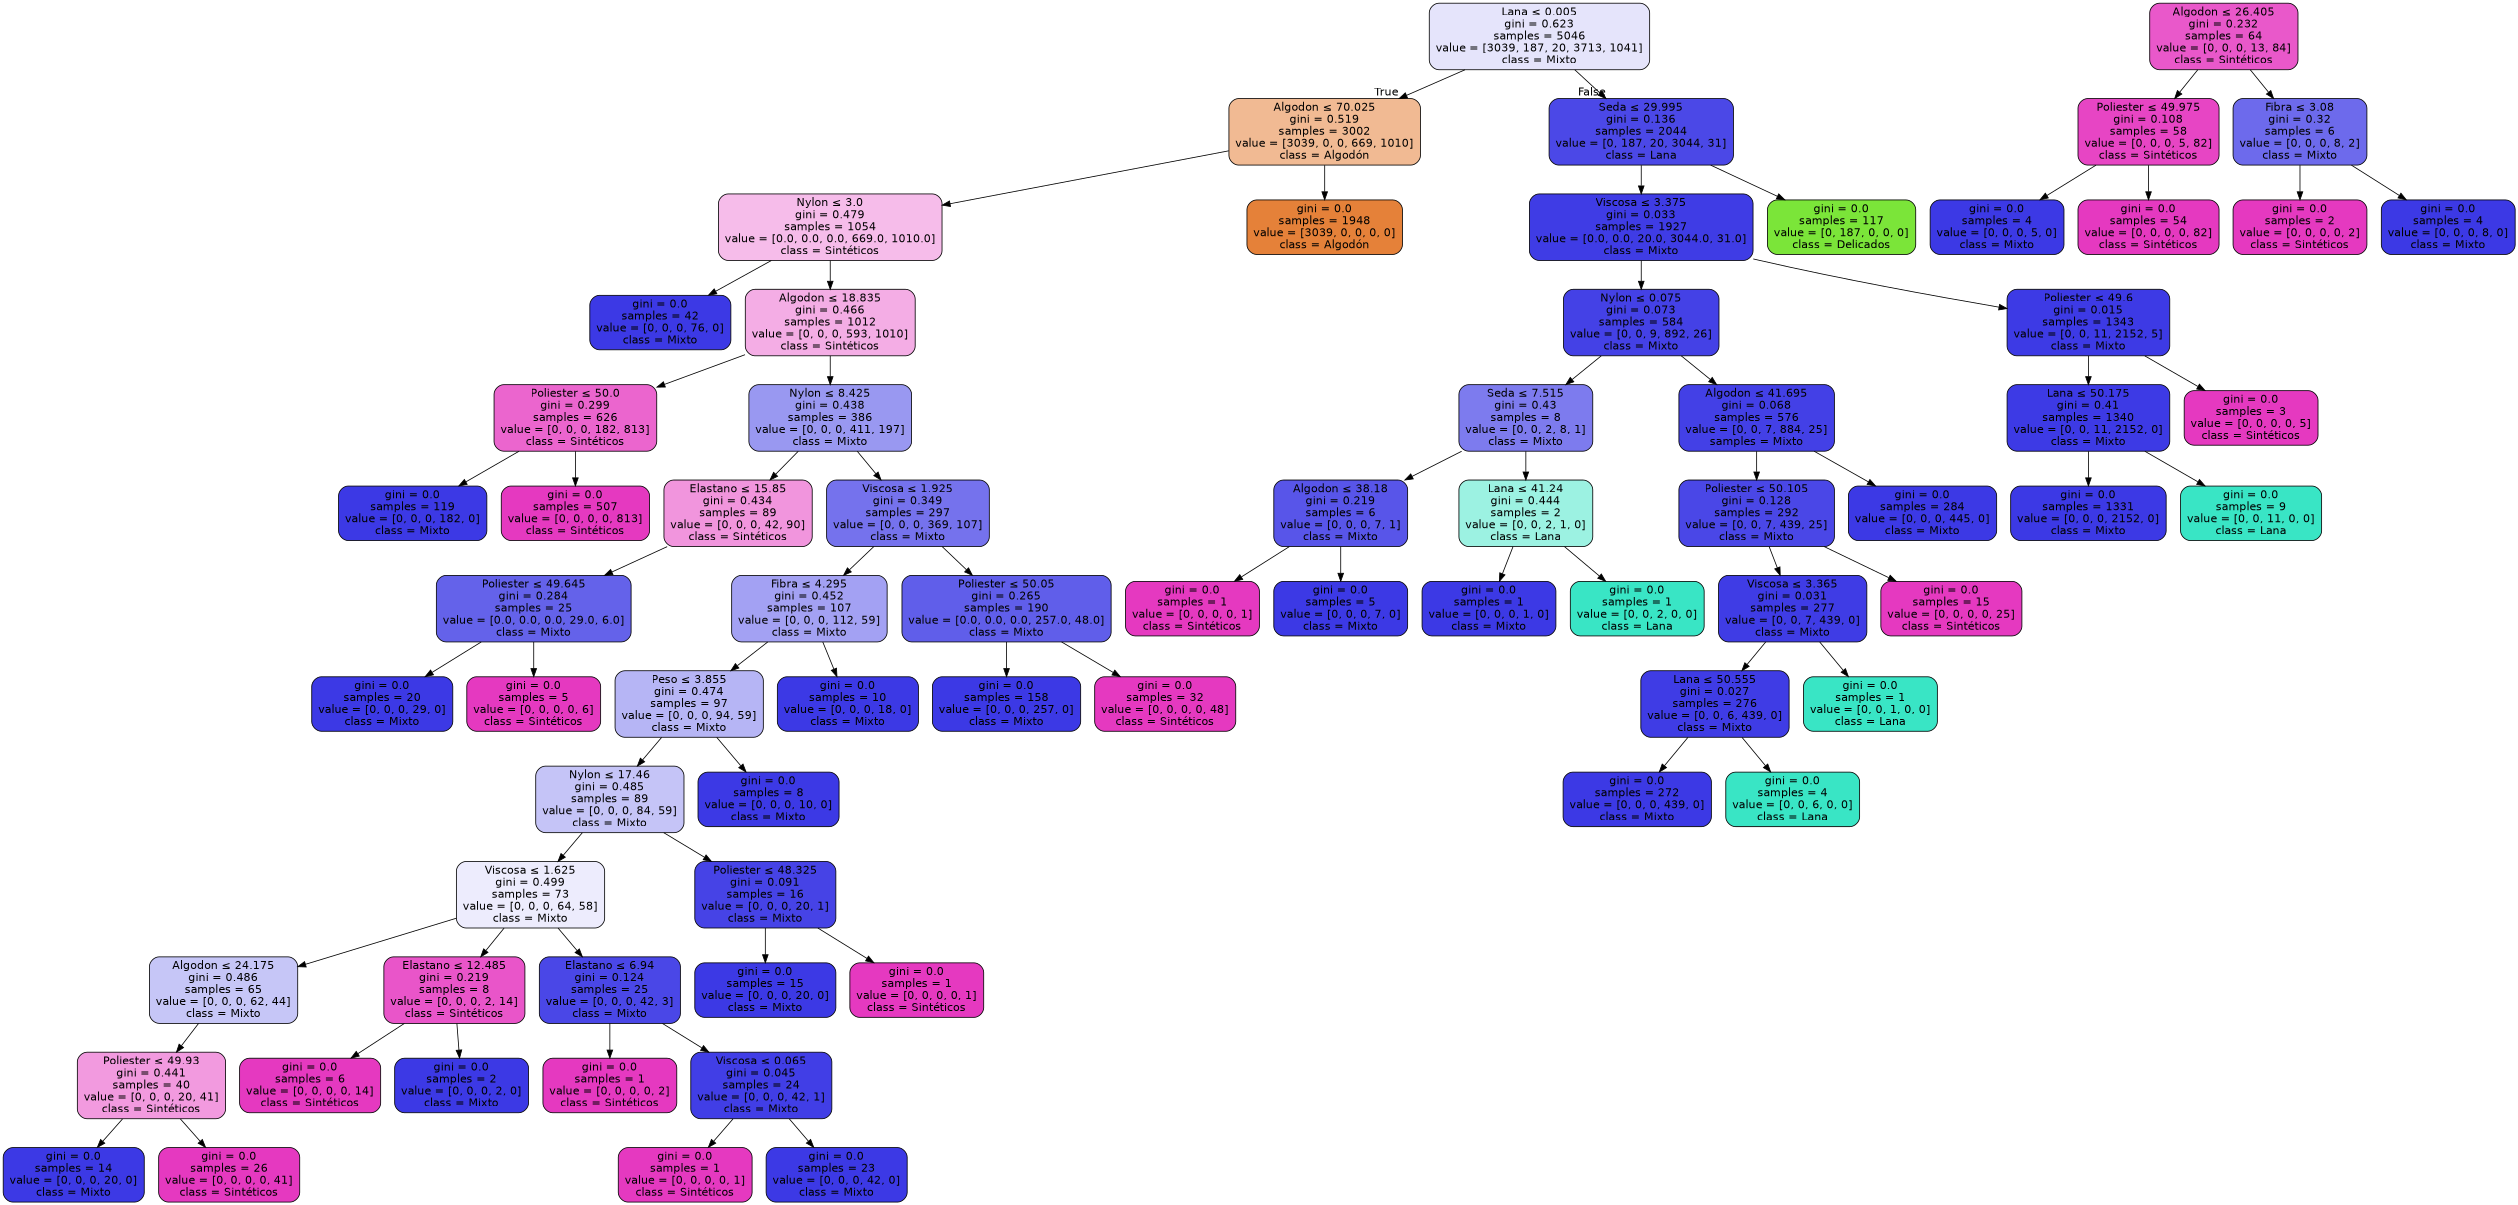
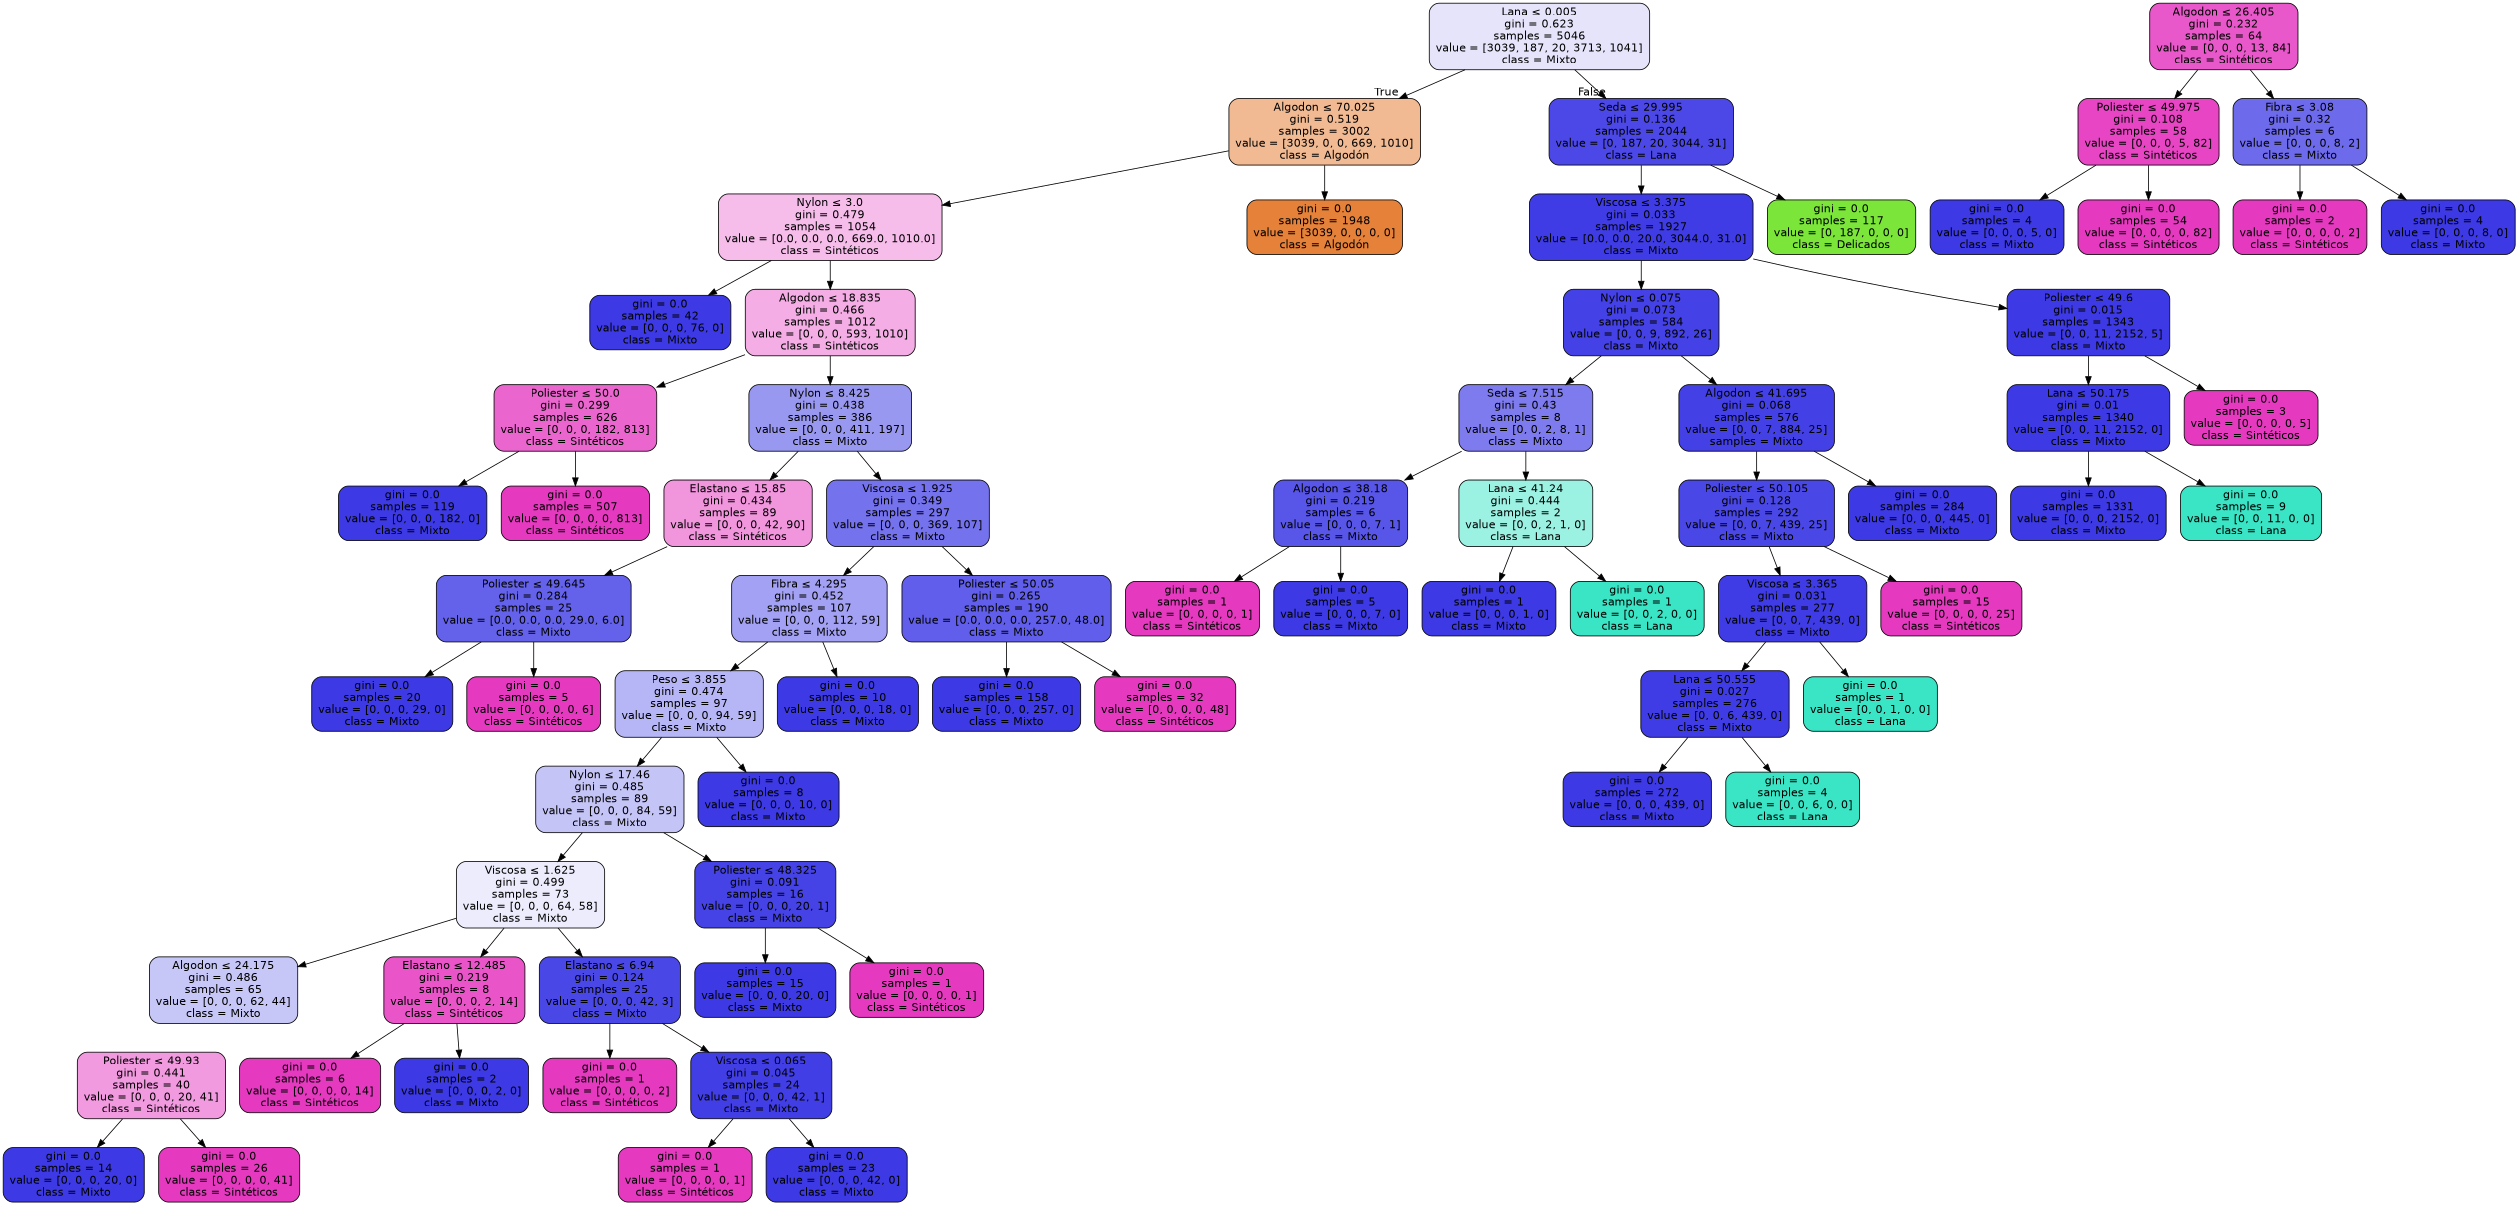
node "Lana ≤ 50.175": text "gini = 0.41" -> "gini = 0.01"
edge "Algodon ≤ 24.175" -> "Poliester ≤ 49.93": removed
